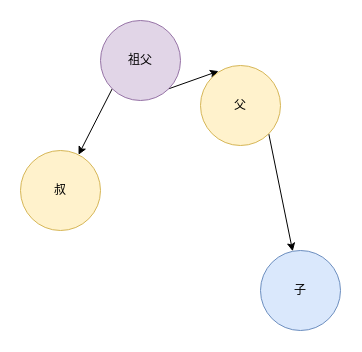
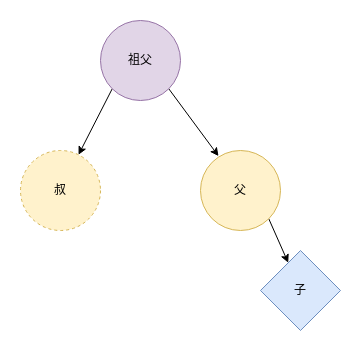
node "父": moved (241, 106) -> (241, 191)
node "叔": style solid -> dashed
node "子": shape ellipse -> diamond
